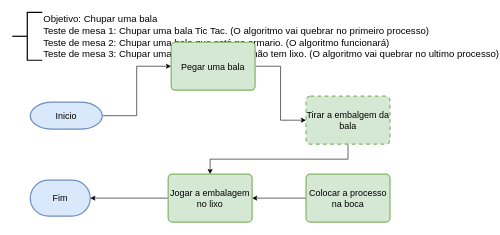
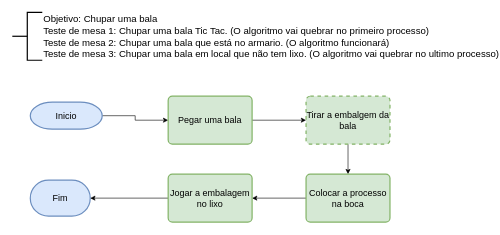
node "Pegar uma bala": moved (213, 66) -> (210, 120)
edge "Tirar a embalgem da bala" -> "Jogar a embalagem no lixo": now "Tirar a embalgem da bala" -> "Colocar a processo na boca"
